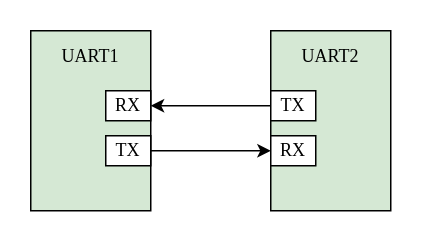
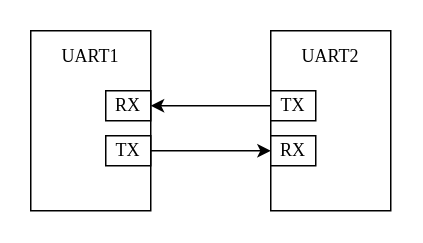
node "UART1": fillcolor #d5e8d4 -> #ffffff
node "UART2": fillcolor #d5e8d4 -> #ffffff
